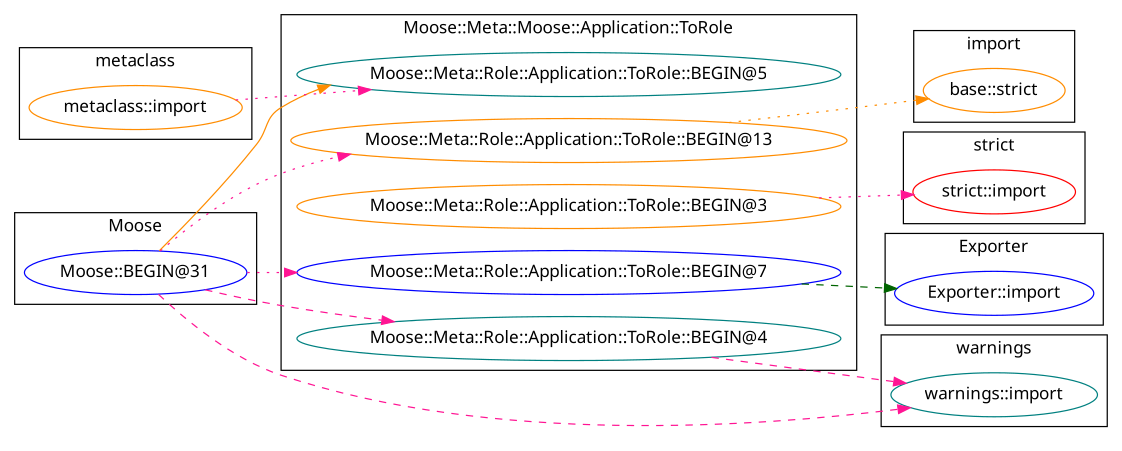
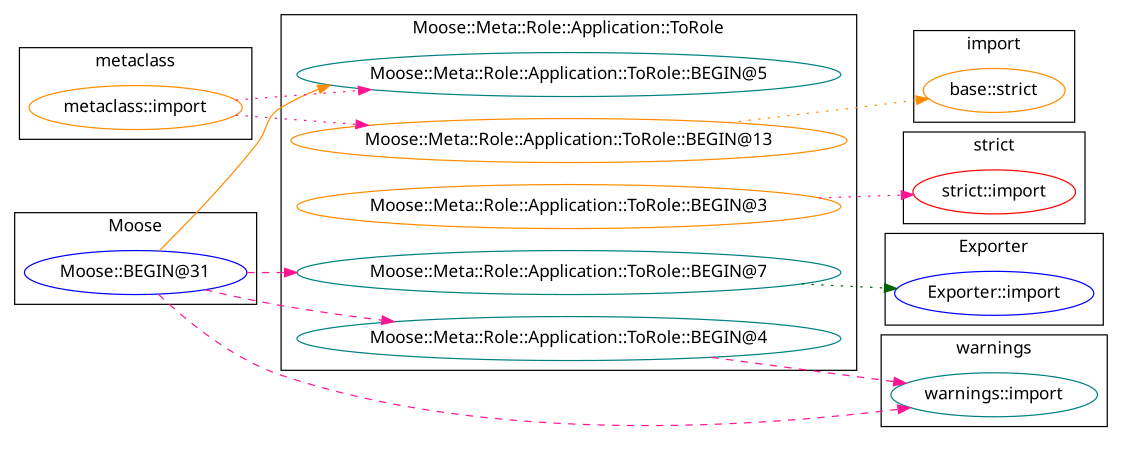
cluster "Moose::Meta::Moose::Application::ToRole": label "Moose::Meta::Moose::Application::ToRole" -> "Moose::Meta::Role::Application::ToRole"
edge "Moose::BEGIN@31" -> "Moose::Meta::Role::Application::ToRole::BEGIN@13": now "metaclass::import" -> "Moose::Meta::Role::Application::ToRole::BEGIN@13"
edge "Moose::BEGIN@31" -> "Moose::Meta::Role::Application::ToRole::BEGIN@7": style dotted -> dashed
node "Moose::Meta::Role::Application::ToRole::BEGIN@7": color blue -> teal
edge "Moose::Meta::Role::Application::ToRole::BEGIN@7" -> "Exporter::import": style dashed -> dotted
